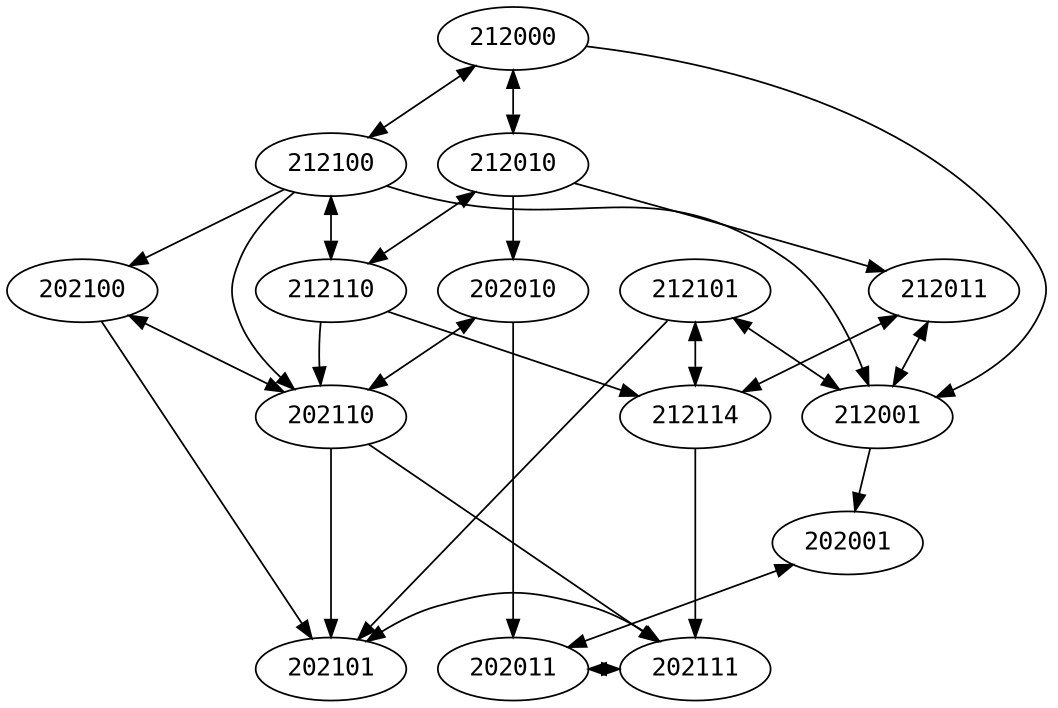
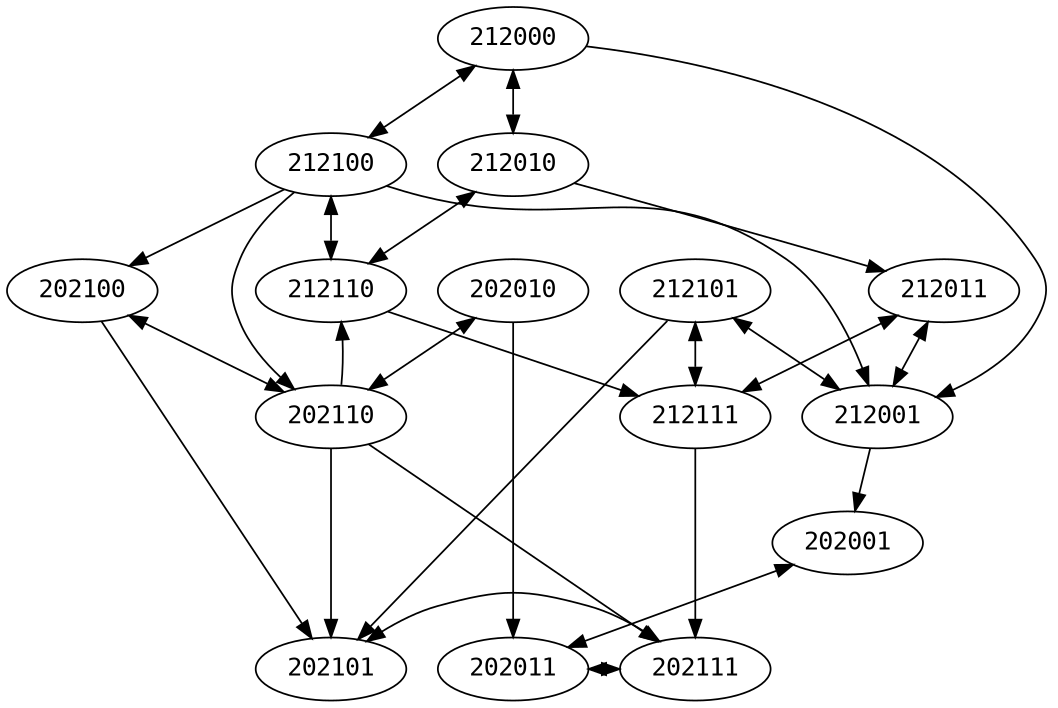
edge "212010" -> "202010": removed
edge "212110" -> "202110": reversed
node "212114": label "212114" -> "212111"
